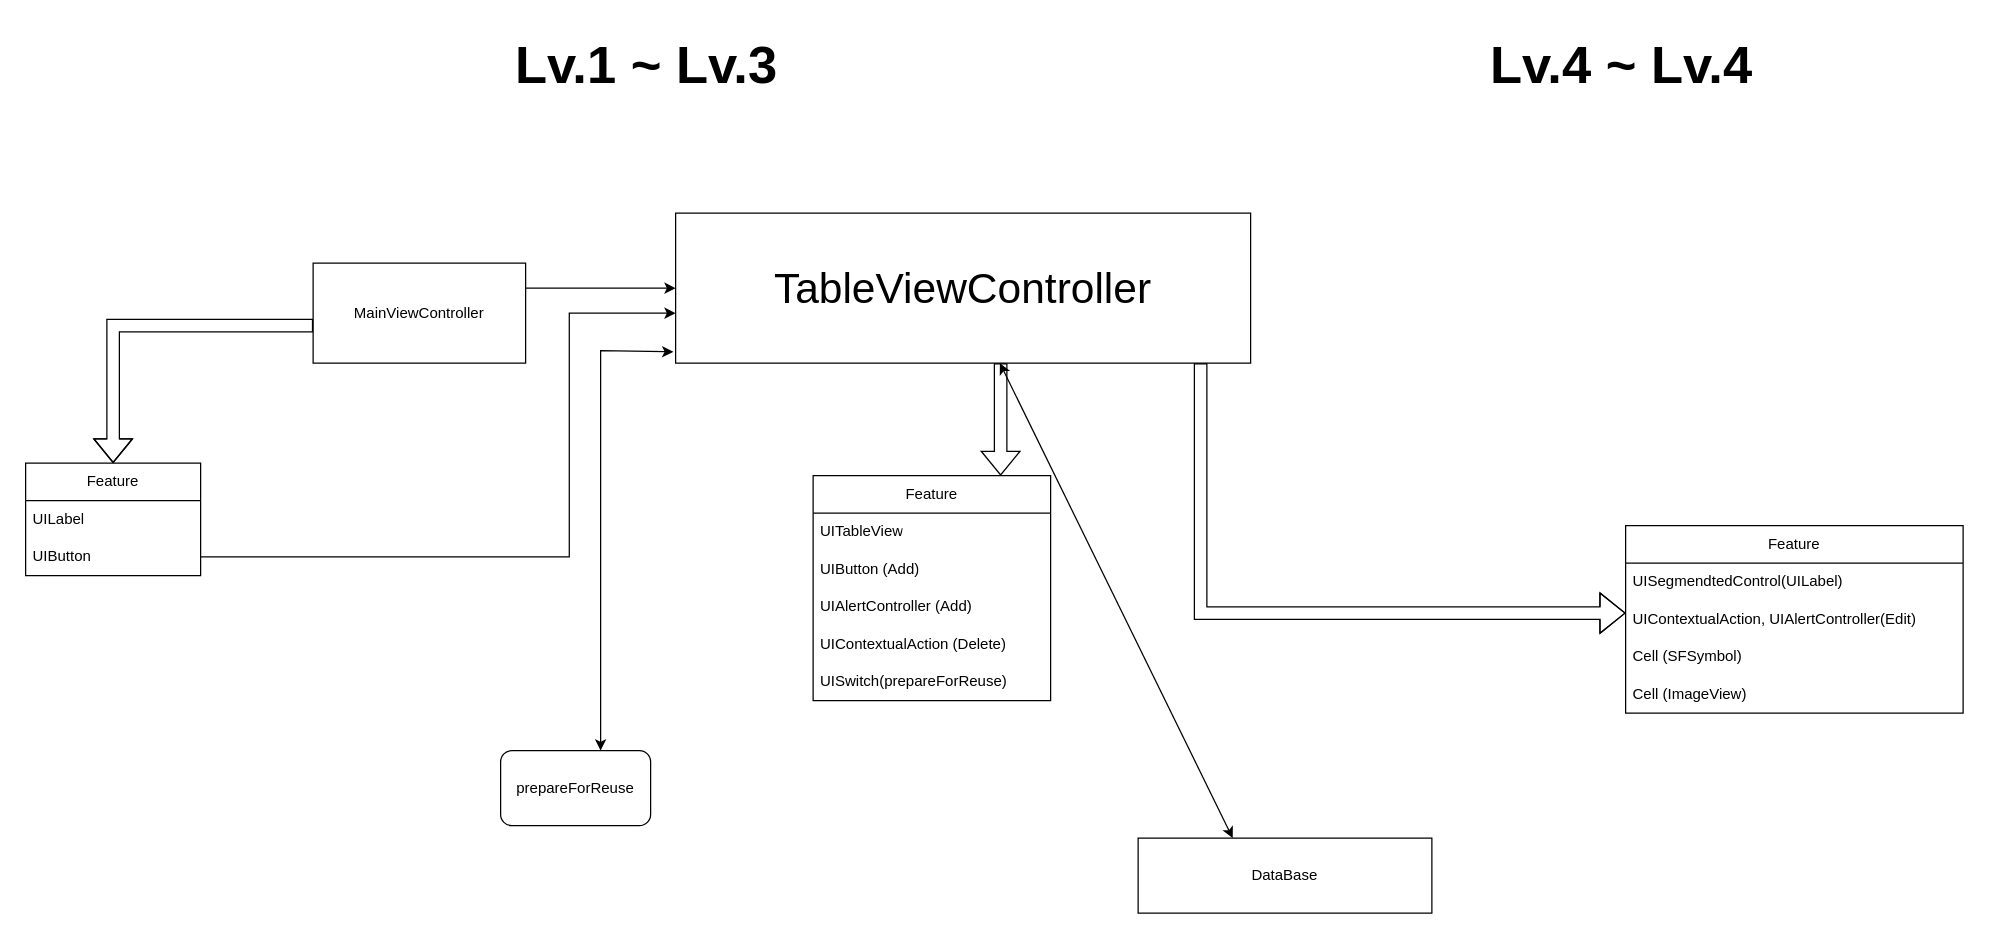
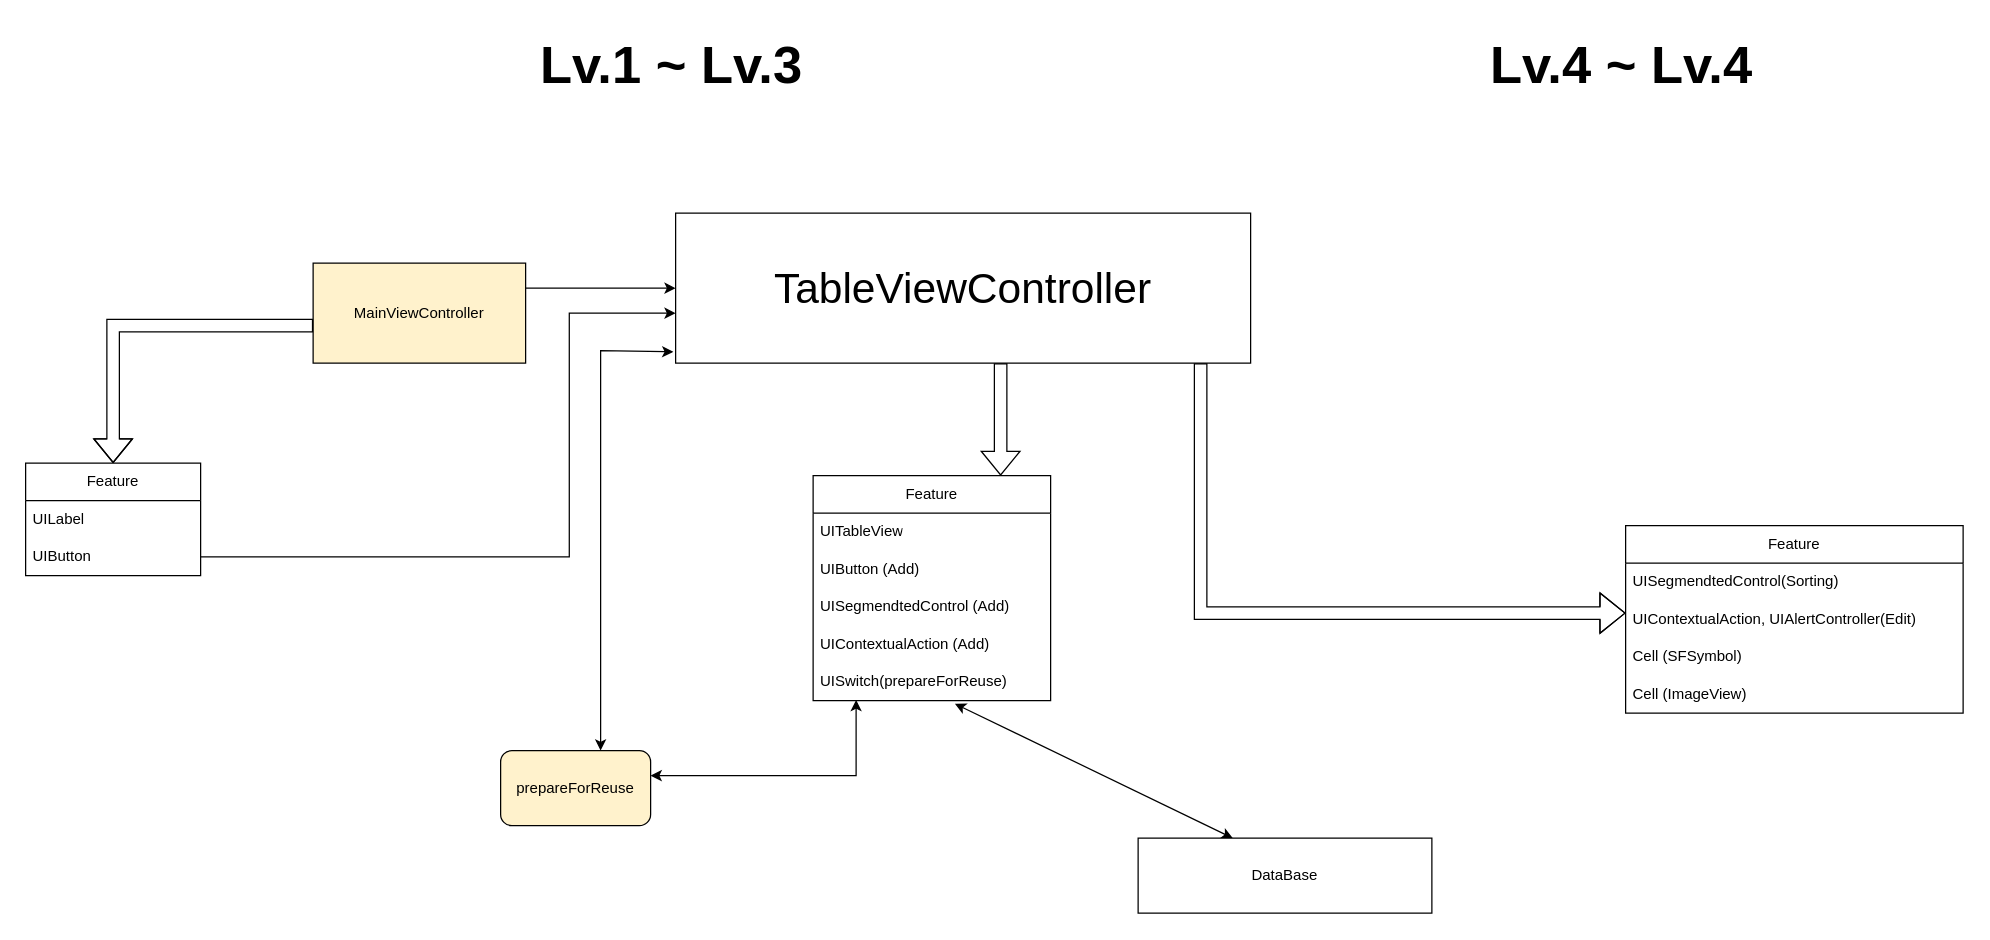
node "Lv.1 ~ Lv.3": moved (657, 63) -> (682, 63)
node "MainViewController": fillcolor #ffffff -> #fff2cc
node "UISegmendtedControl(UILabel)": label "UISegmendtedControl(UILabel)" -> "UISegmendtedControl(Sorting)"
edge "TableViewController" -- "DataBase": now "UISwitch(prepareForReuse)" -- "DataBase"
node "UIAlertController (Add)": label "UIAlertController (Add)" -> "UISegmendtedControl (Add)"
node "UIContextualAction (Delete)": label "UIContextualAction (Delete)" -> "UIContextualAction (Add)"
edge "UISwitch(prepareForReuse)" -- "prepareForReuse": added
node "prepareForReuse": fillcolor #ffffff -> #fff2cc
